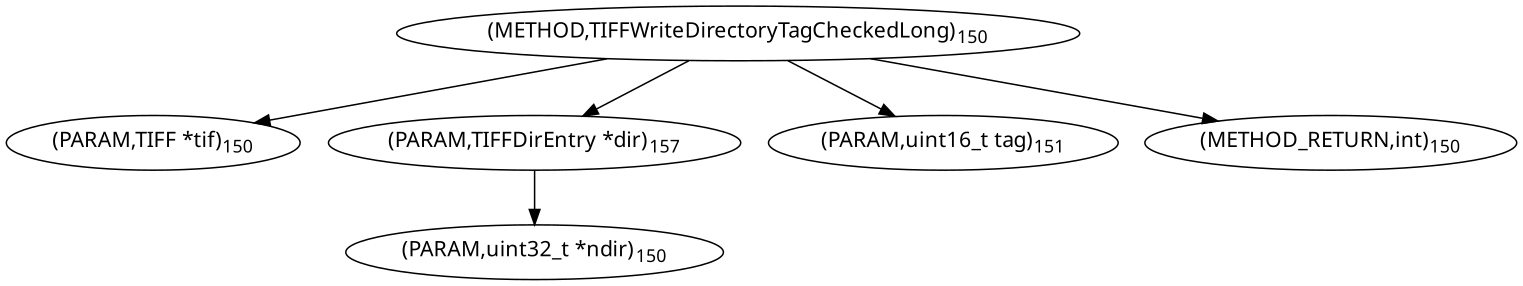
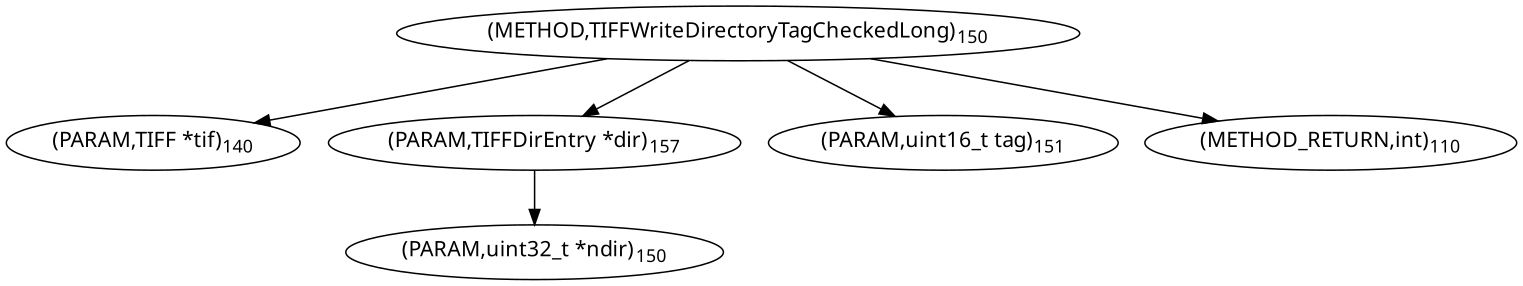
node "(PARAM,TIFF *tif)": text "150" -> "140"
node "(METHOD_RETURN,int)": text "150" -> "110"
